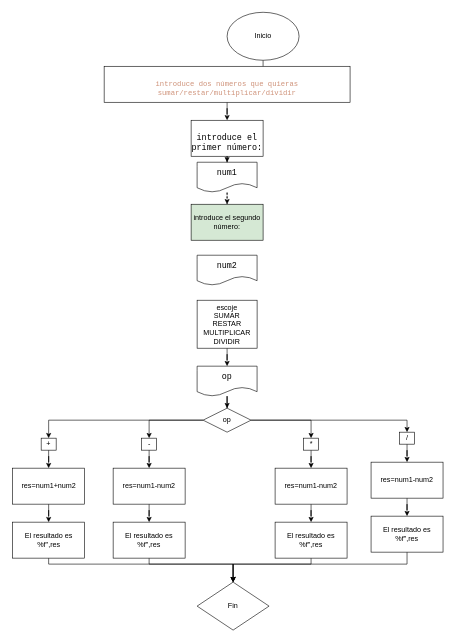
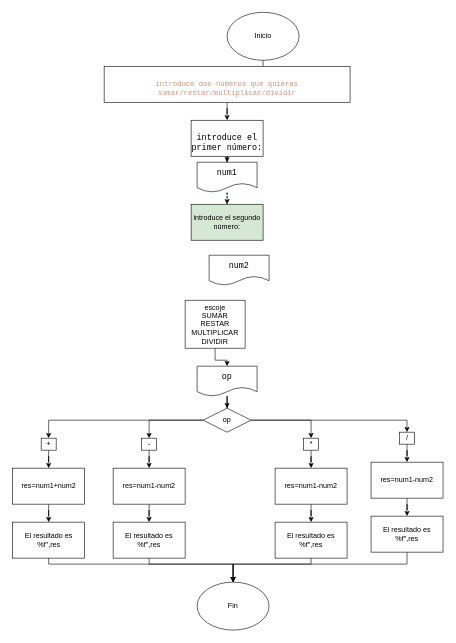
node "num2": moved (227, 270) -> (239, 270)
node "escoje SUMAR RESTAR MULTIPLICAR DIVIDIR": moved (227, 324) -> (215, 324)
node "Fin": shape diamond -> ellipse
